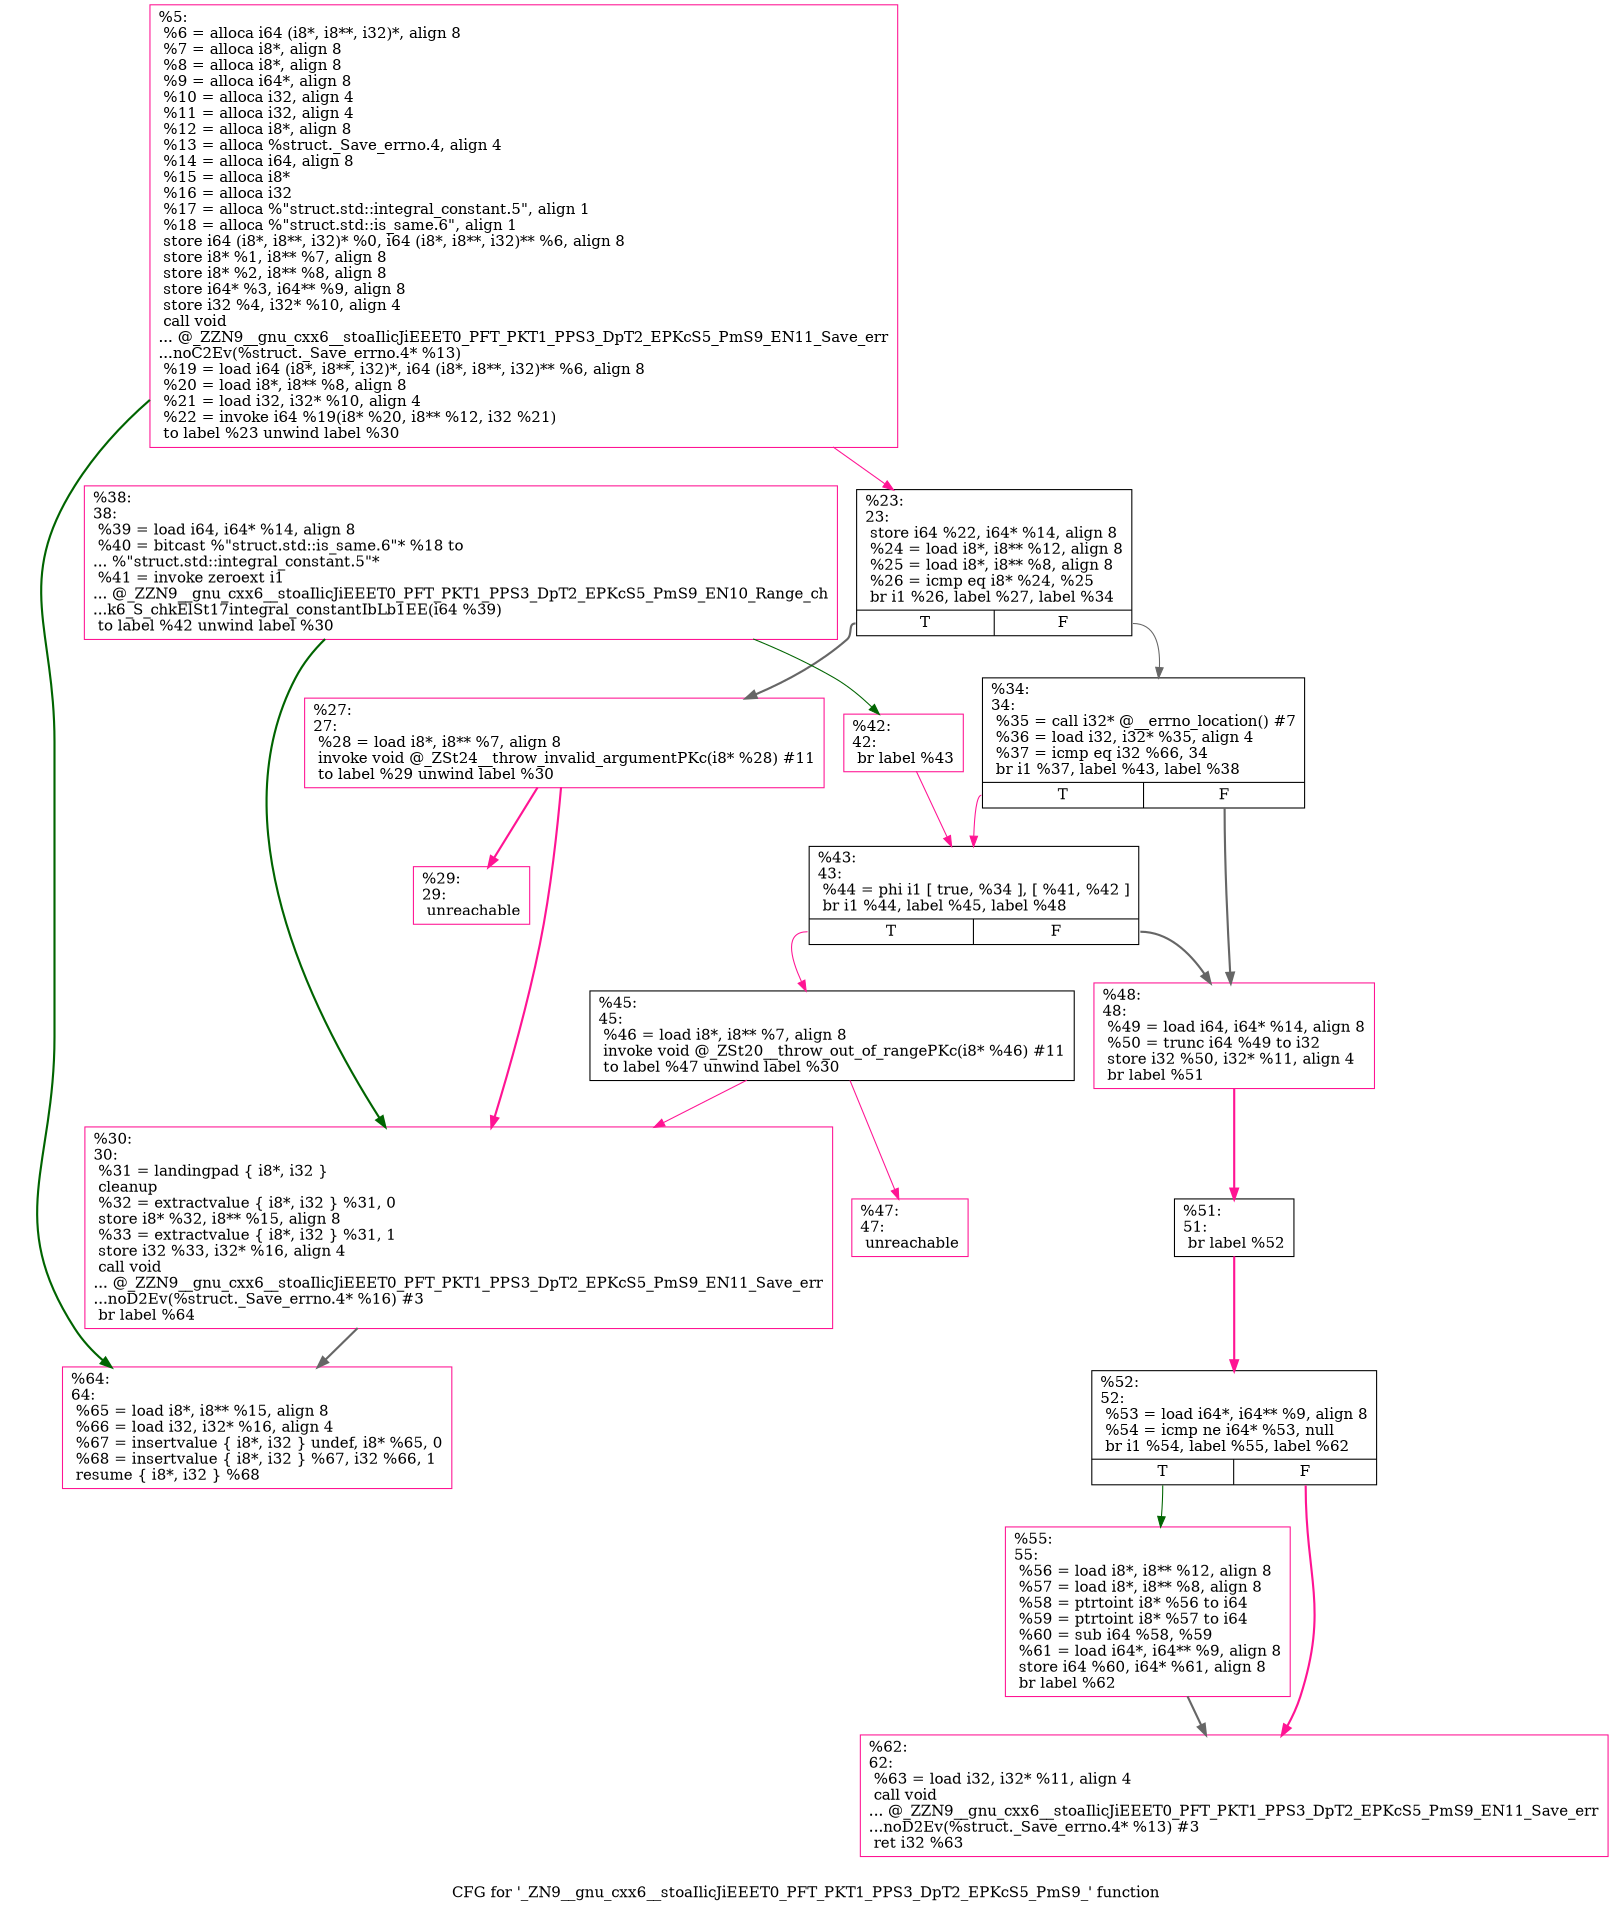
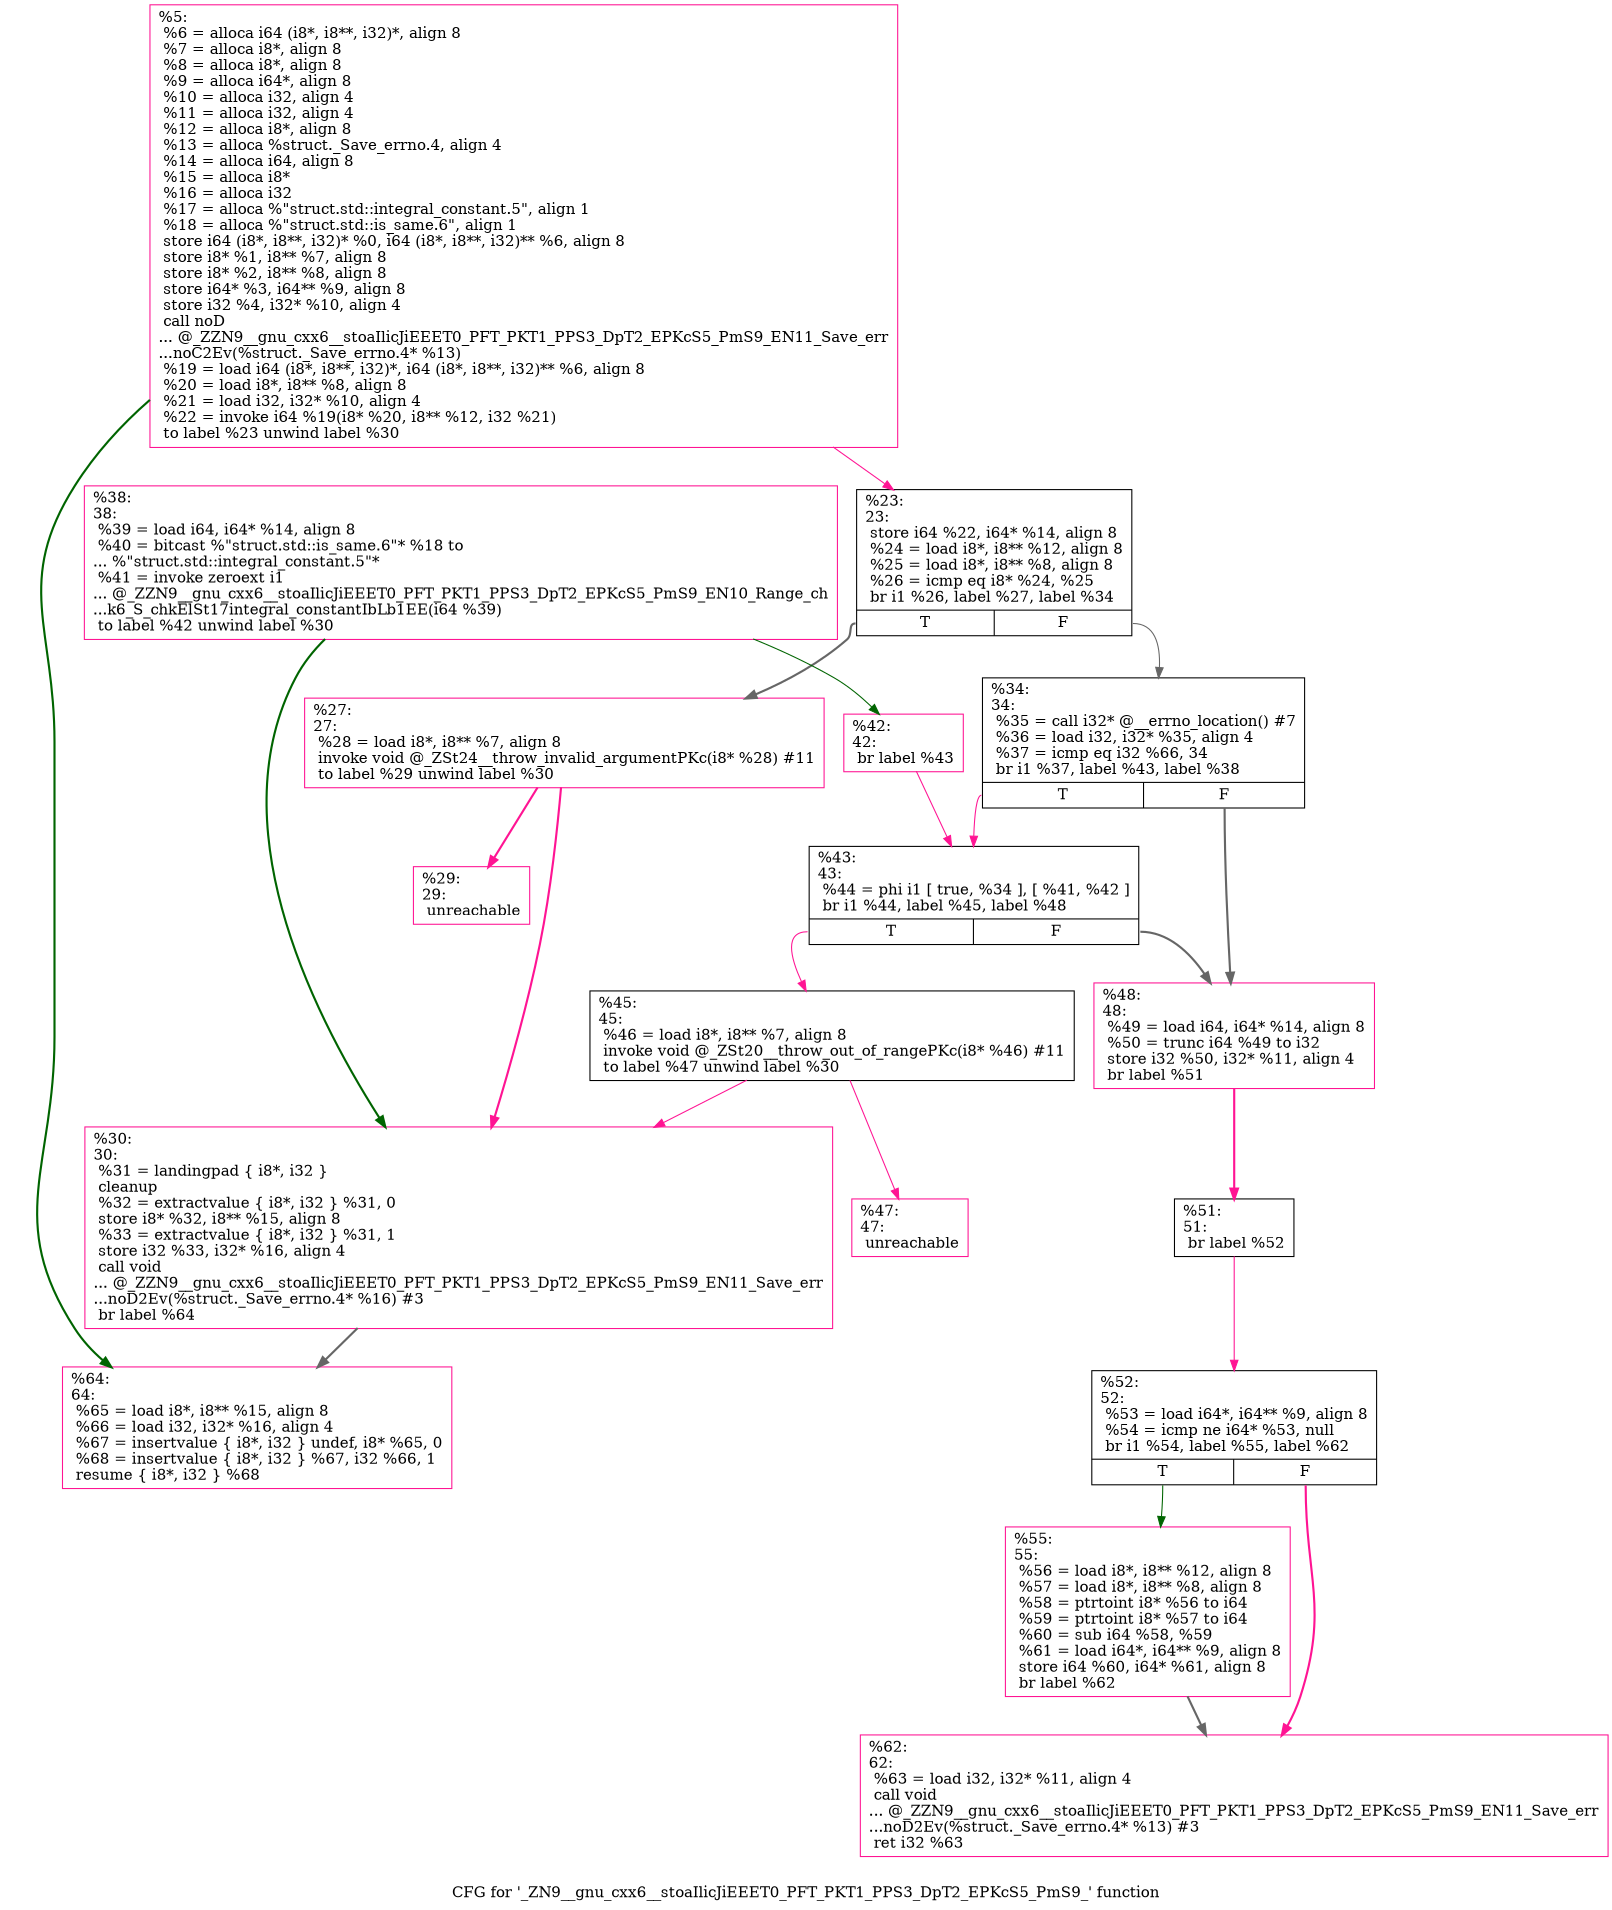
node "%5:": text "call void" -> "call noD"
edge "%51:" -> "%52:": style bold -> solid
